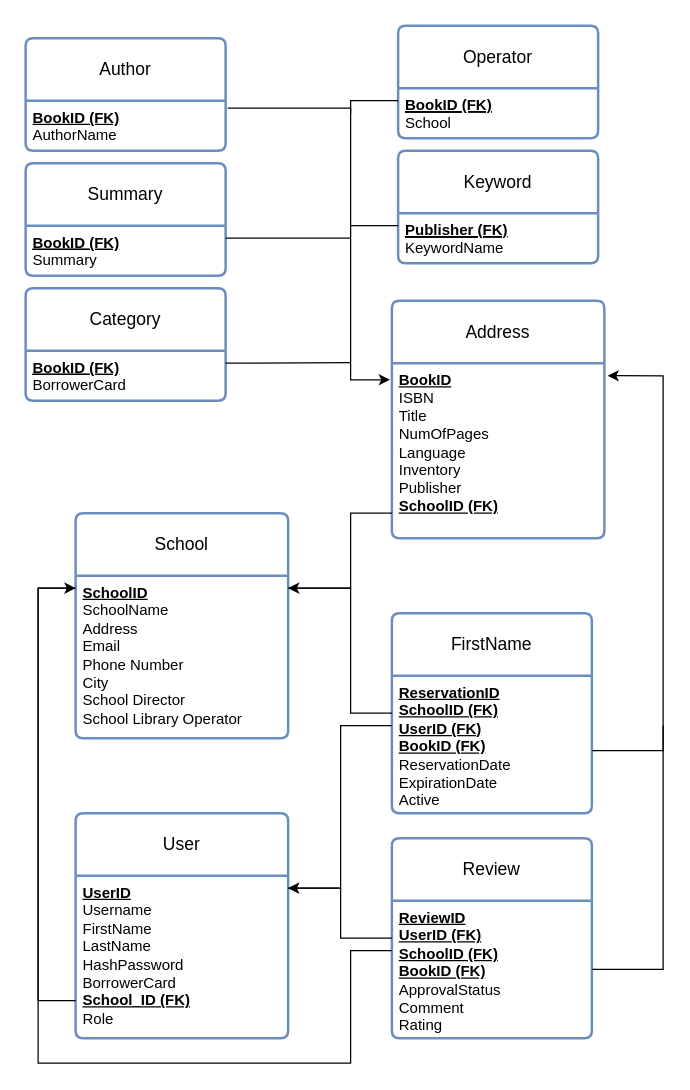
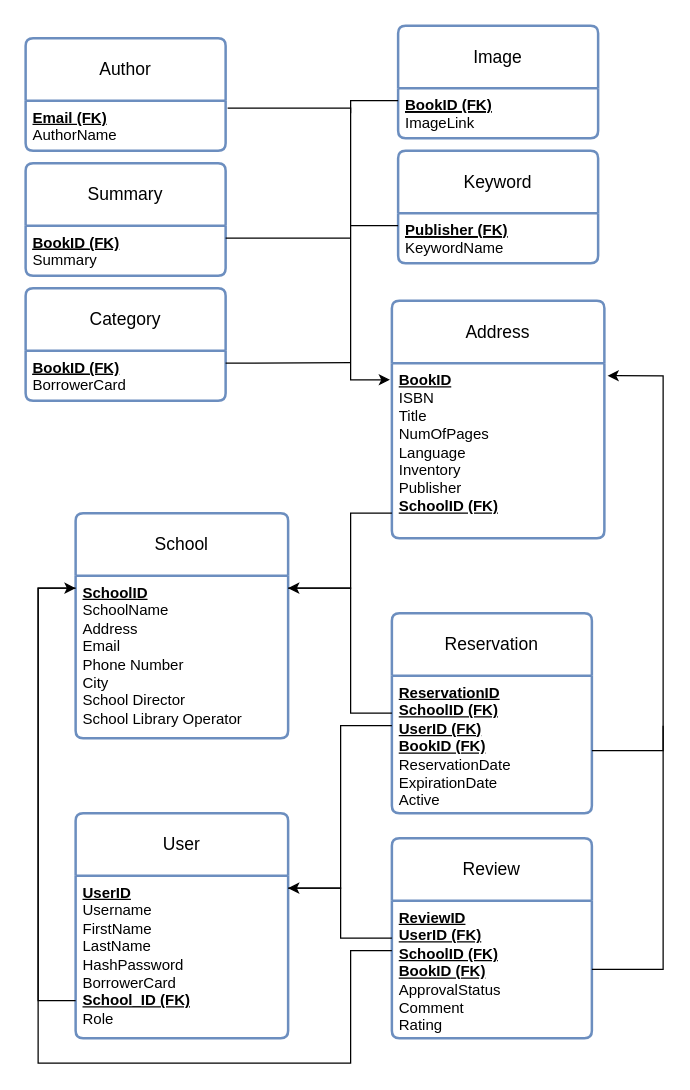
node "Operator": label "Operator" -> "Image"
node "BookID (FK)School": label "BookID (FK)School" -> "BookID (FK)ImageLink"
node "BookID (FK) AuthorName": label "BookID (FK) AuthorName" -> "Email (FK) AuthorName"
node "FirstName": label "FirstName" -> "Reservation"
